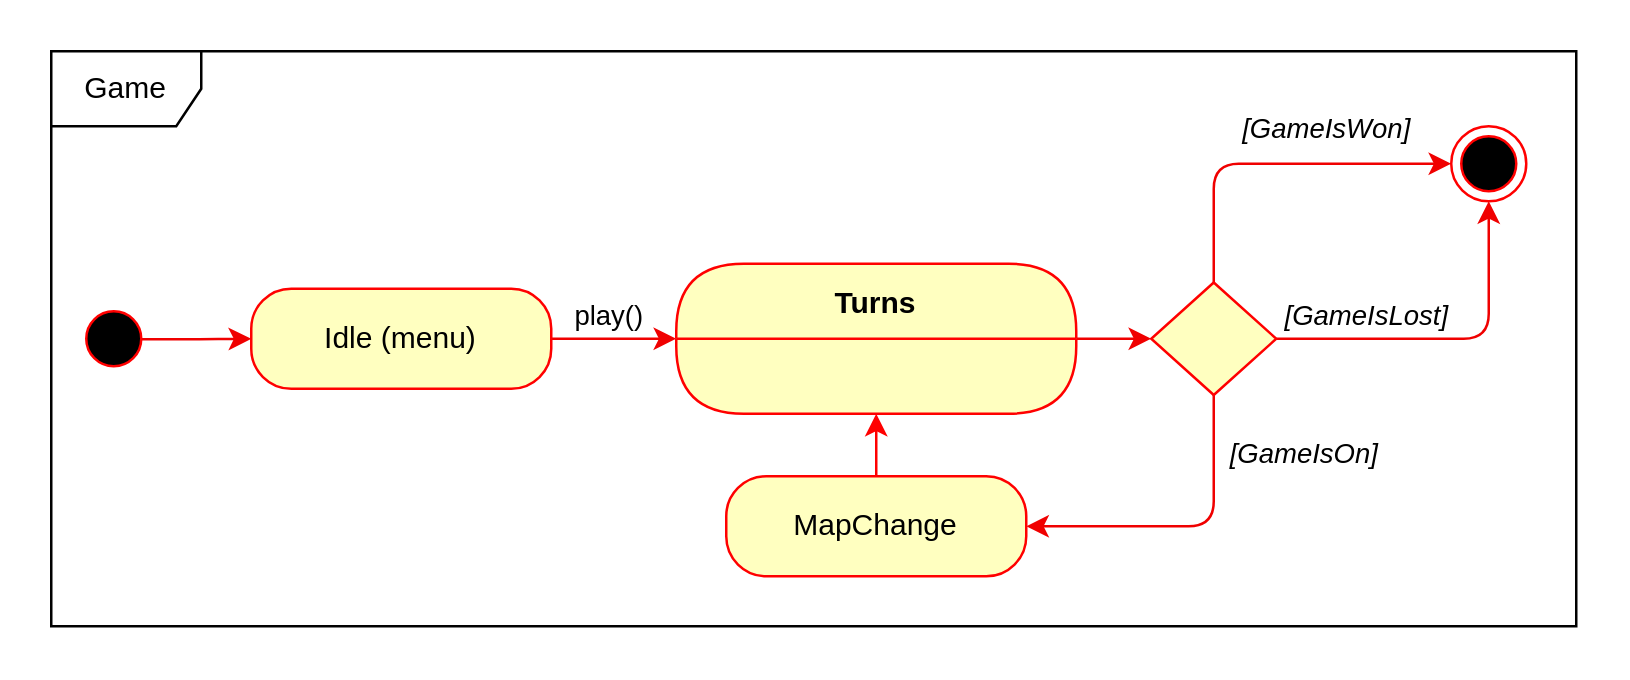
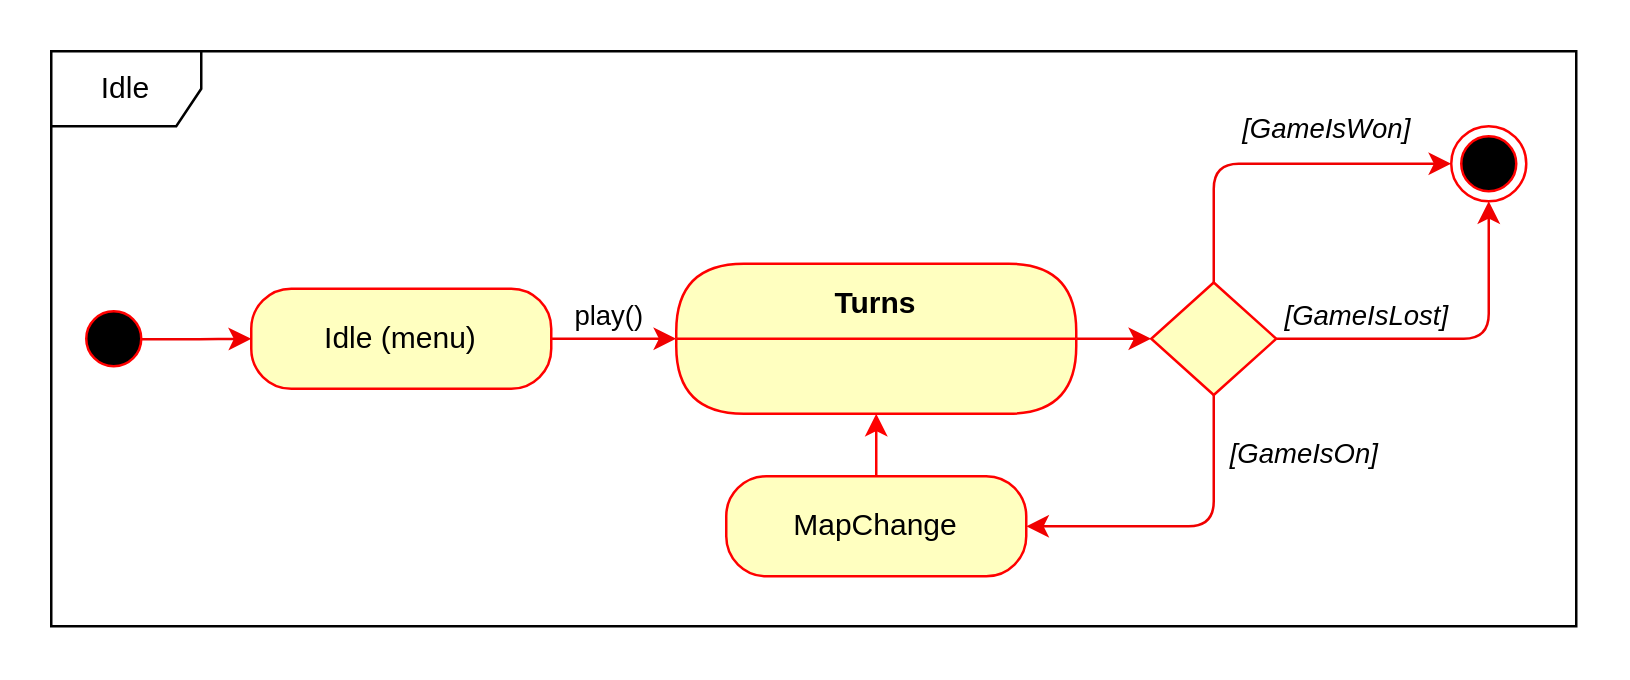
node "Game": label "Game" -> "Idle"
